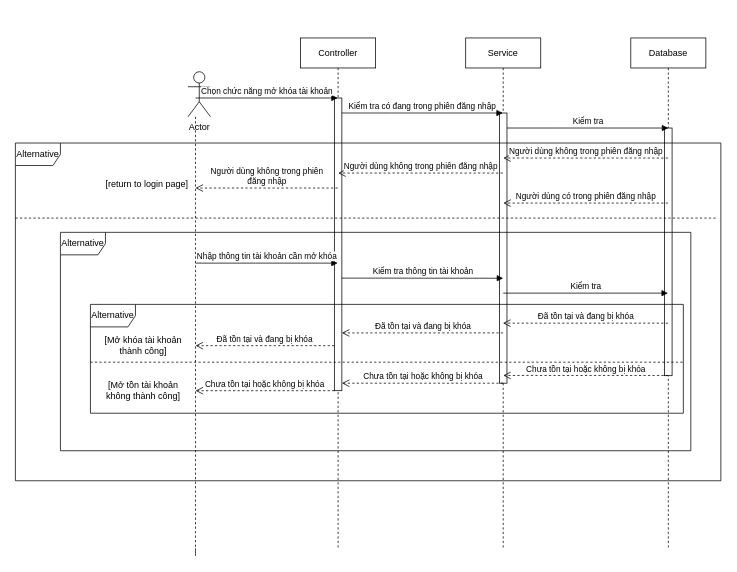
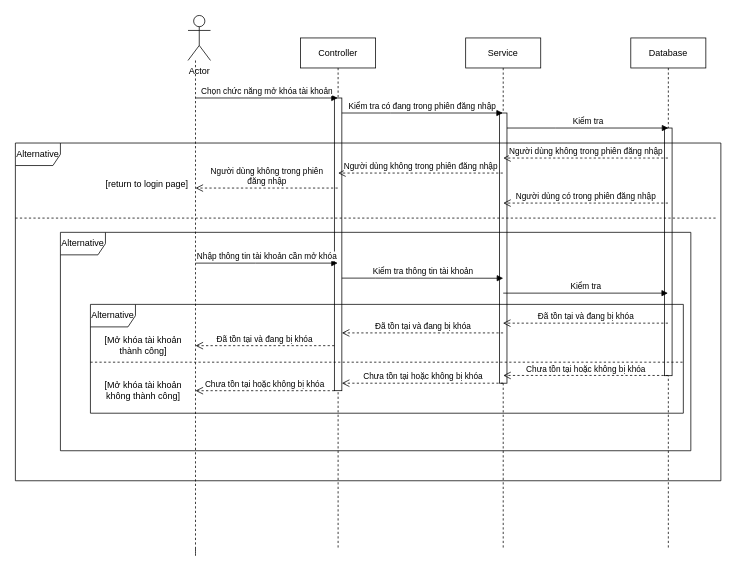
node "Actor": moved (199, 94) -> (199, 38)
node "[Mở tồn tài khoản không thành công]": label "[Mở tồn tài khoản không thành công]" -> "[Mở khóa tài khoản không thành công]"
